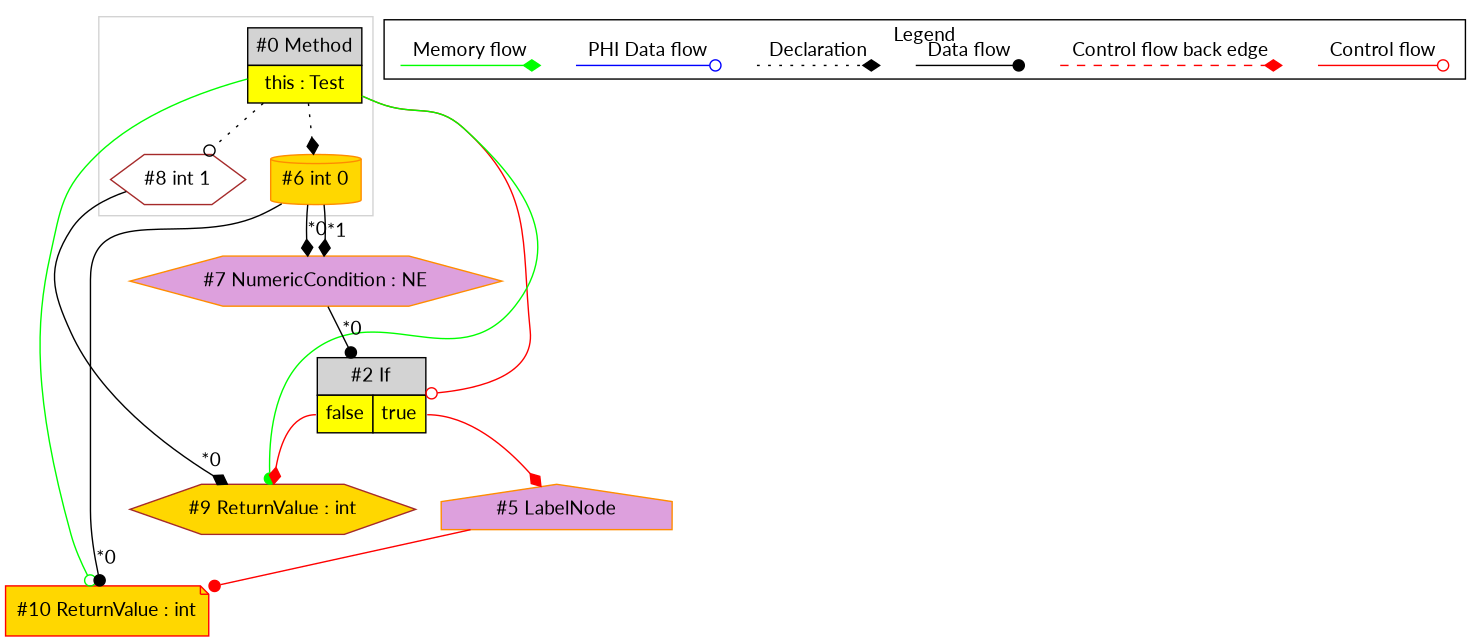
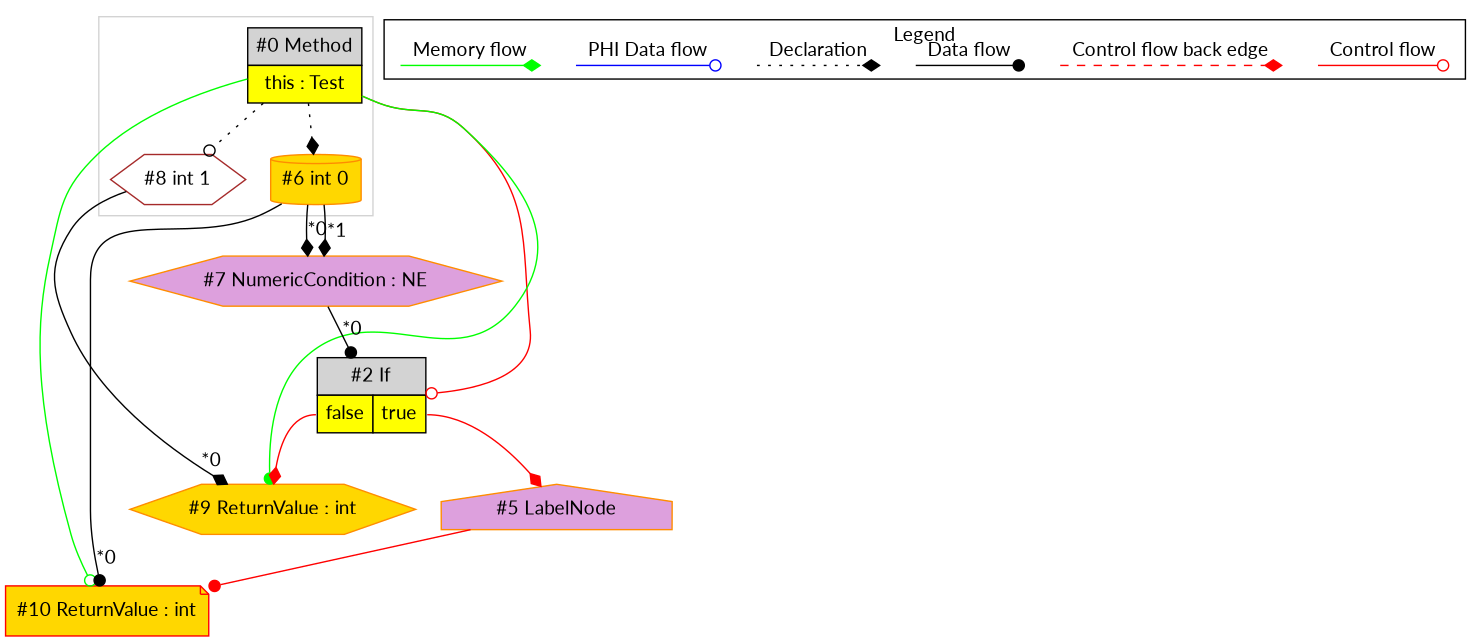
node "#9 ReturnValue : int": color brown -> darkorange
